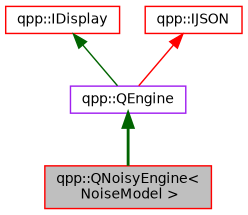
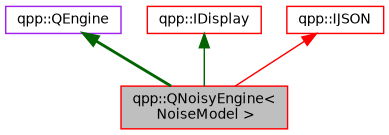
edge "qpp::QEngine" -> "qpp::IDisplay": now "qpp::QNoisyEngine< NoiseModel >" -> "qpp::IDisplay"
edge "qpp::QEngine" -> "qpp::IJSON": now "qpp::QNoisyEngine< NoiseModel >" -> "qpp::IJSON"
